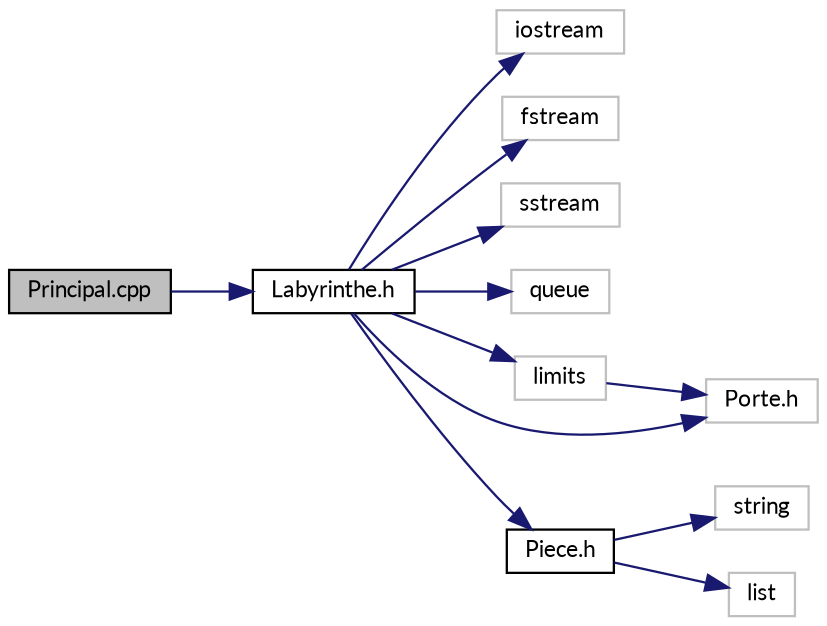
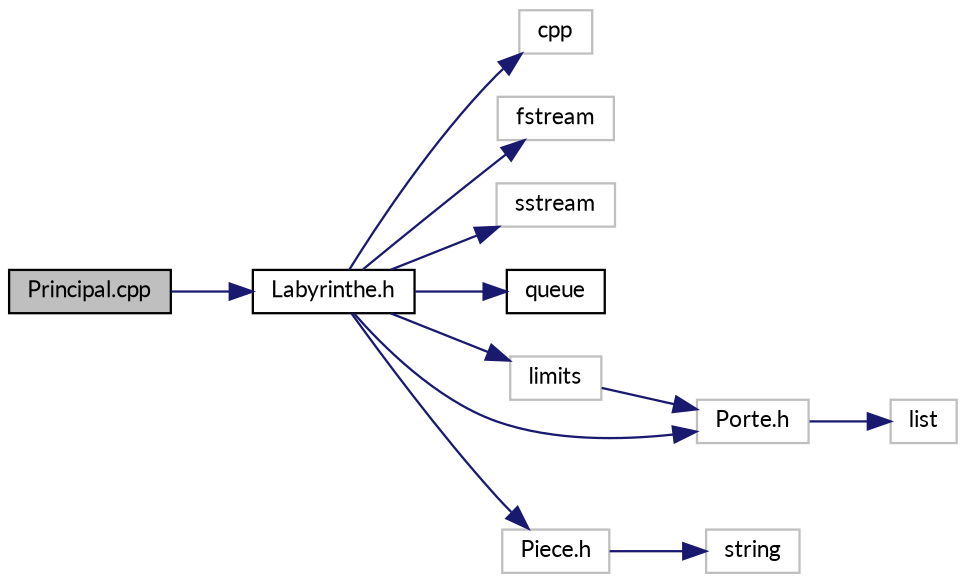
node "iostream": label "iostream" -> "cpp"
node "queue": color grey75 -> black
node "Piece.h": color black -> grey75
edge "Piece.h" -> "list": now "Porte.h" -> "list"
